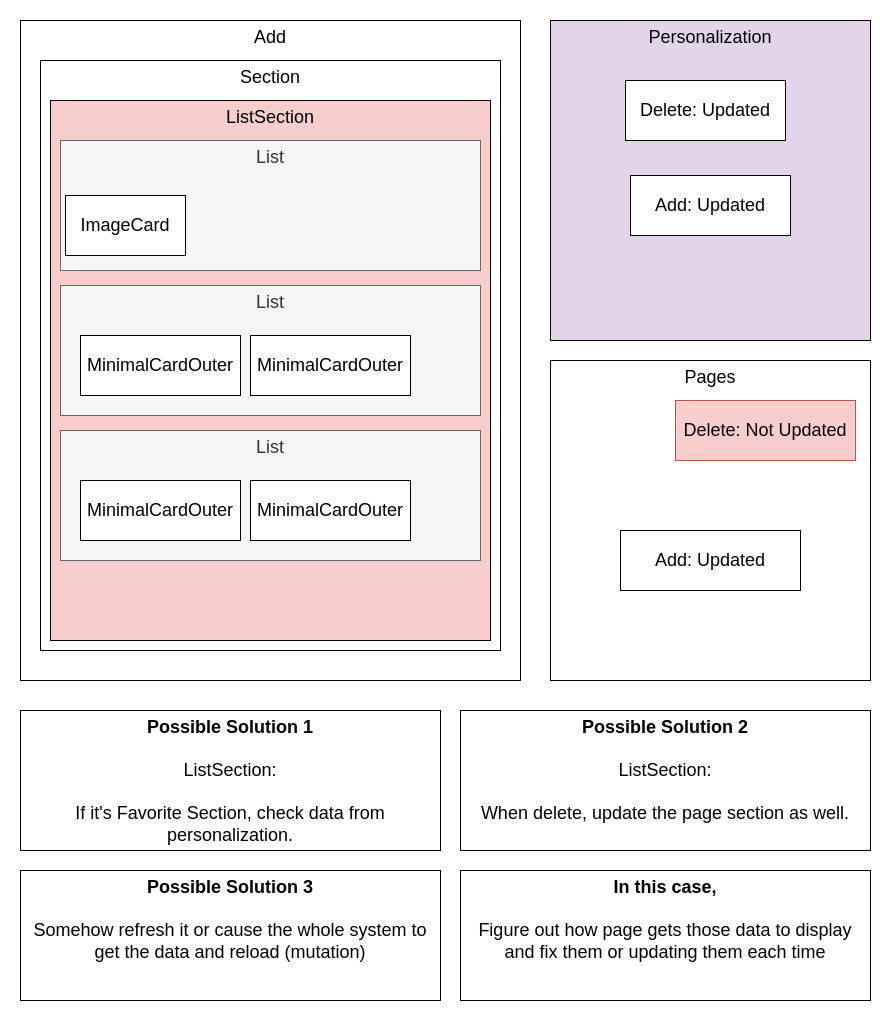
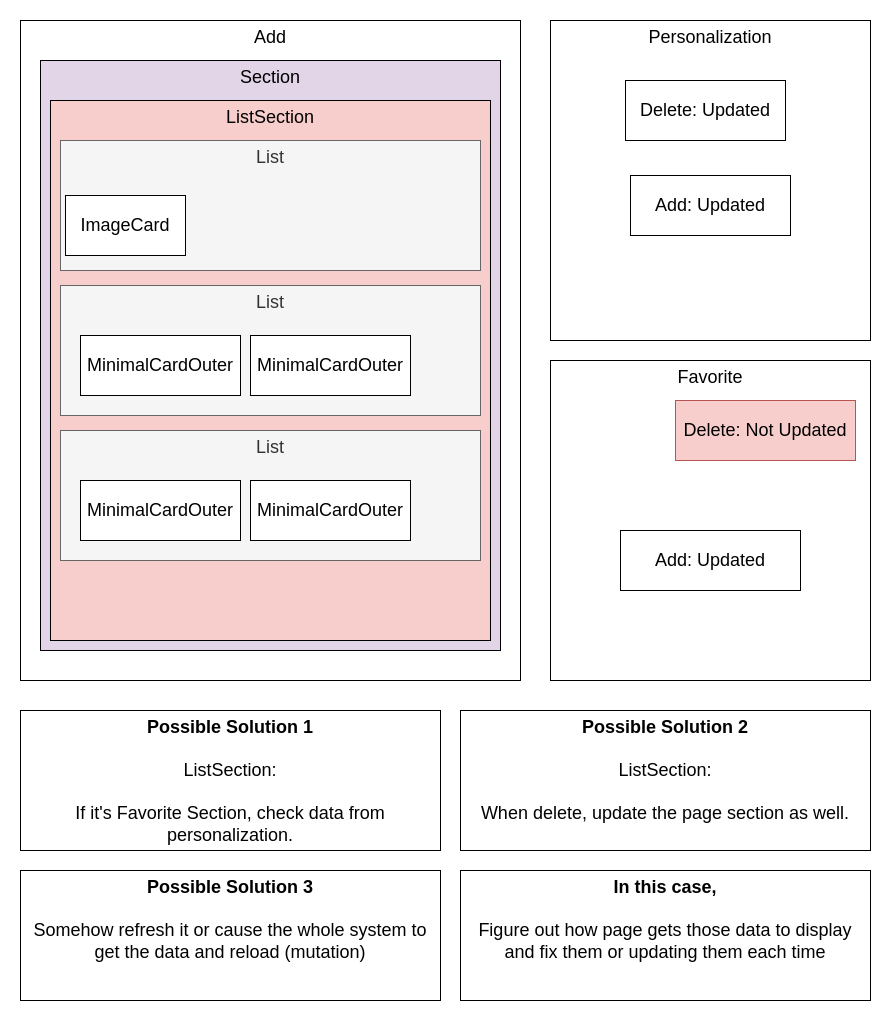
node "Personalization": fillcolor #e1d5e7 -> #ffffff
node "Section": fillcolor #ffffff -> #e1d5e7
node "Pages": label "Pages" -> "Favorite"
